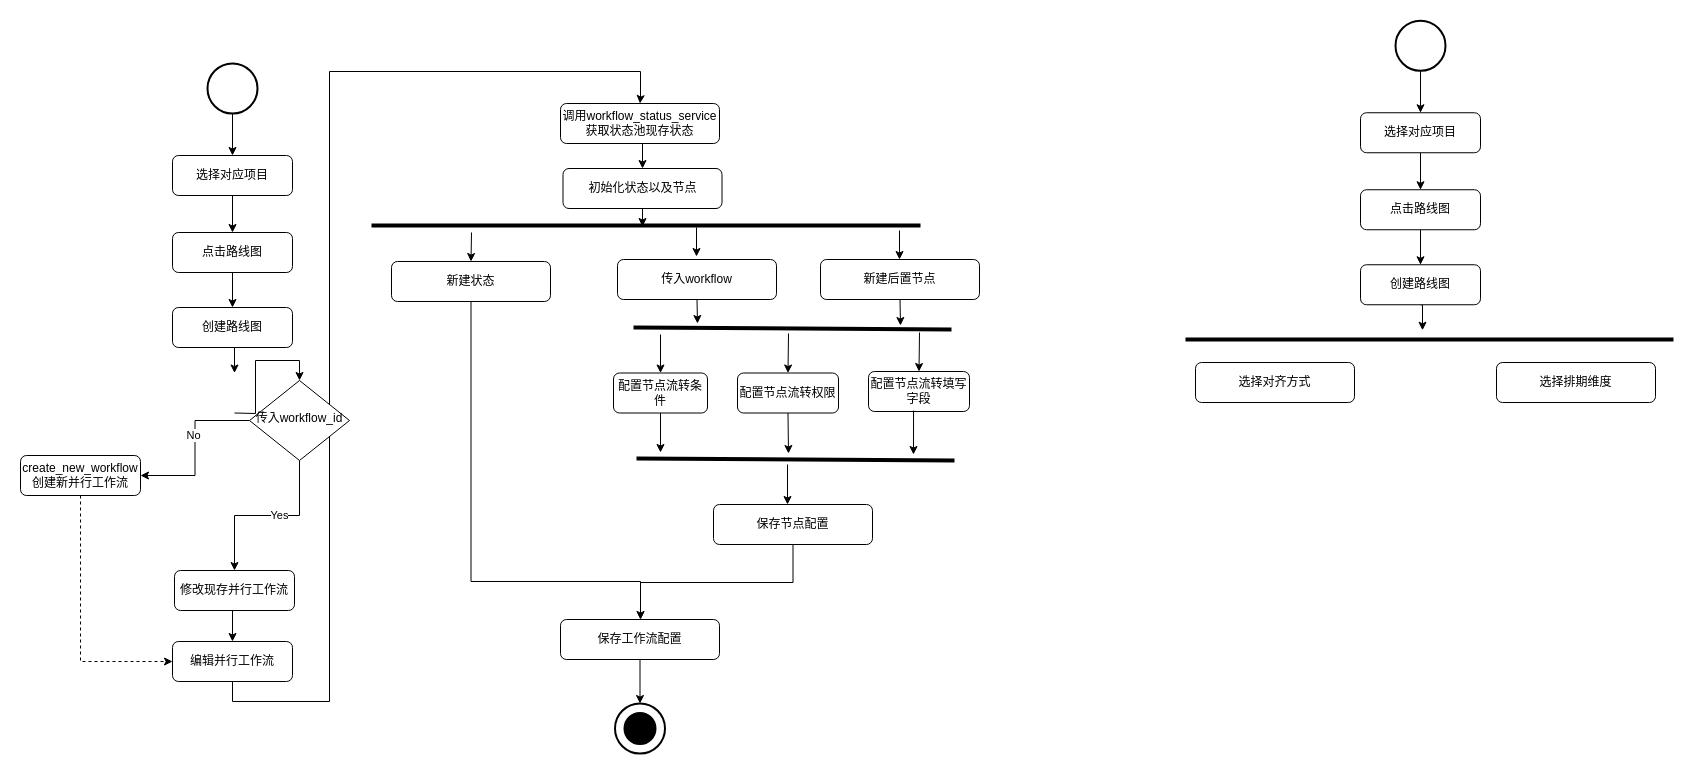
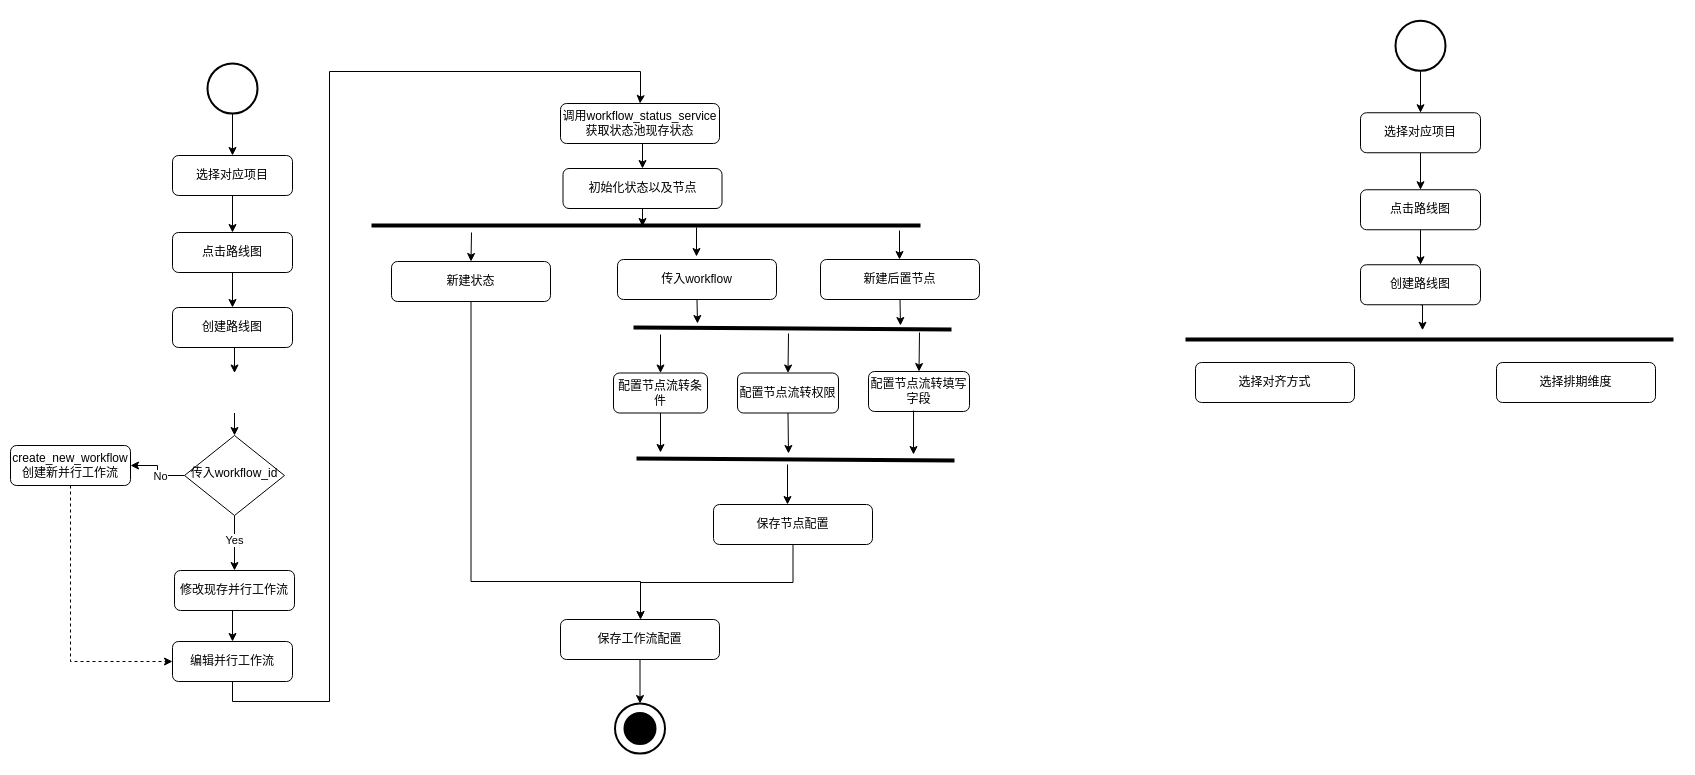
node "传入workflow_id": moved (300, 421) -> (235, 476)
node "create_new_workflow 创建新并行工作流": moved (81, 476) -> (71, 466)
